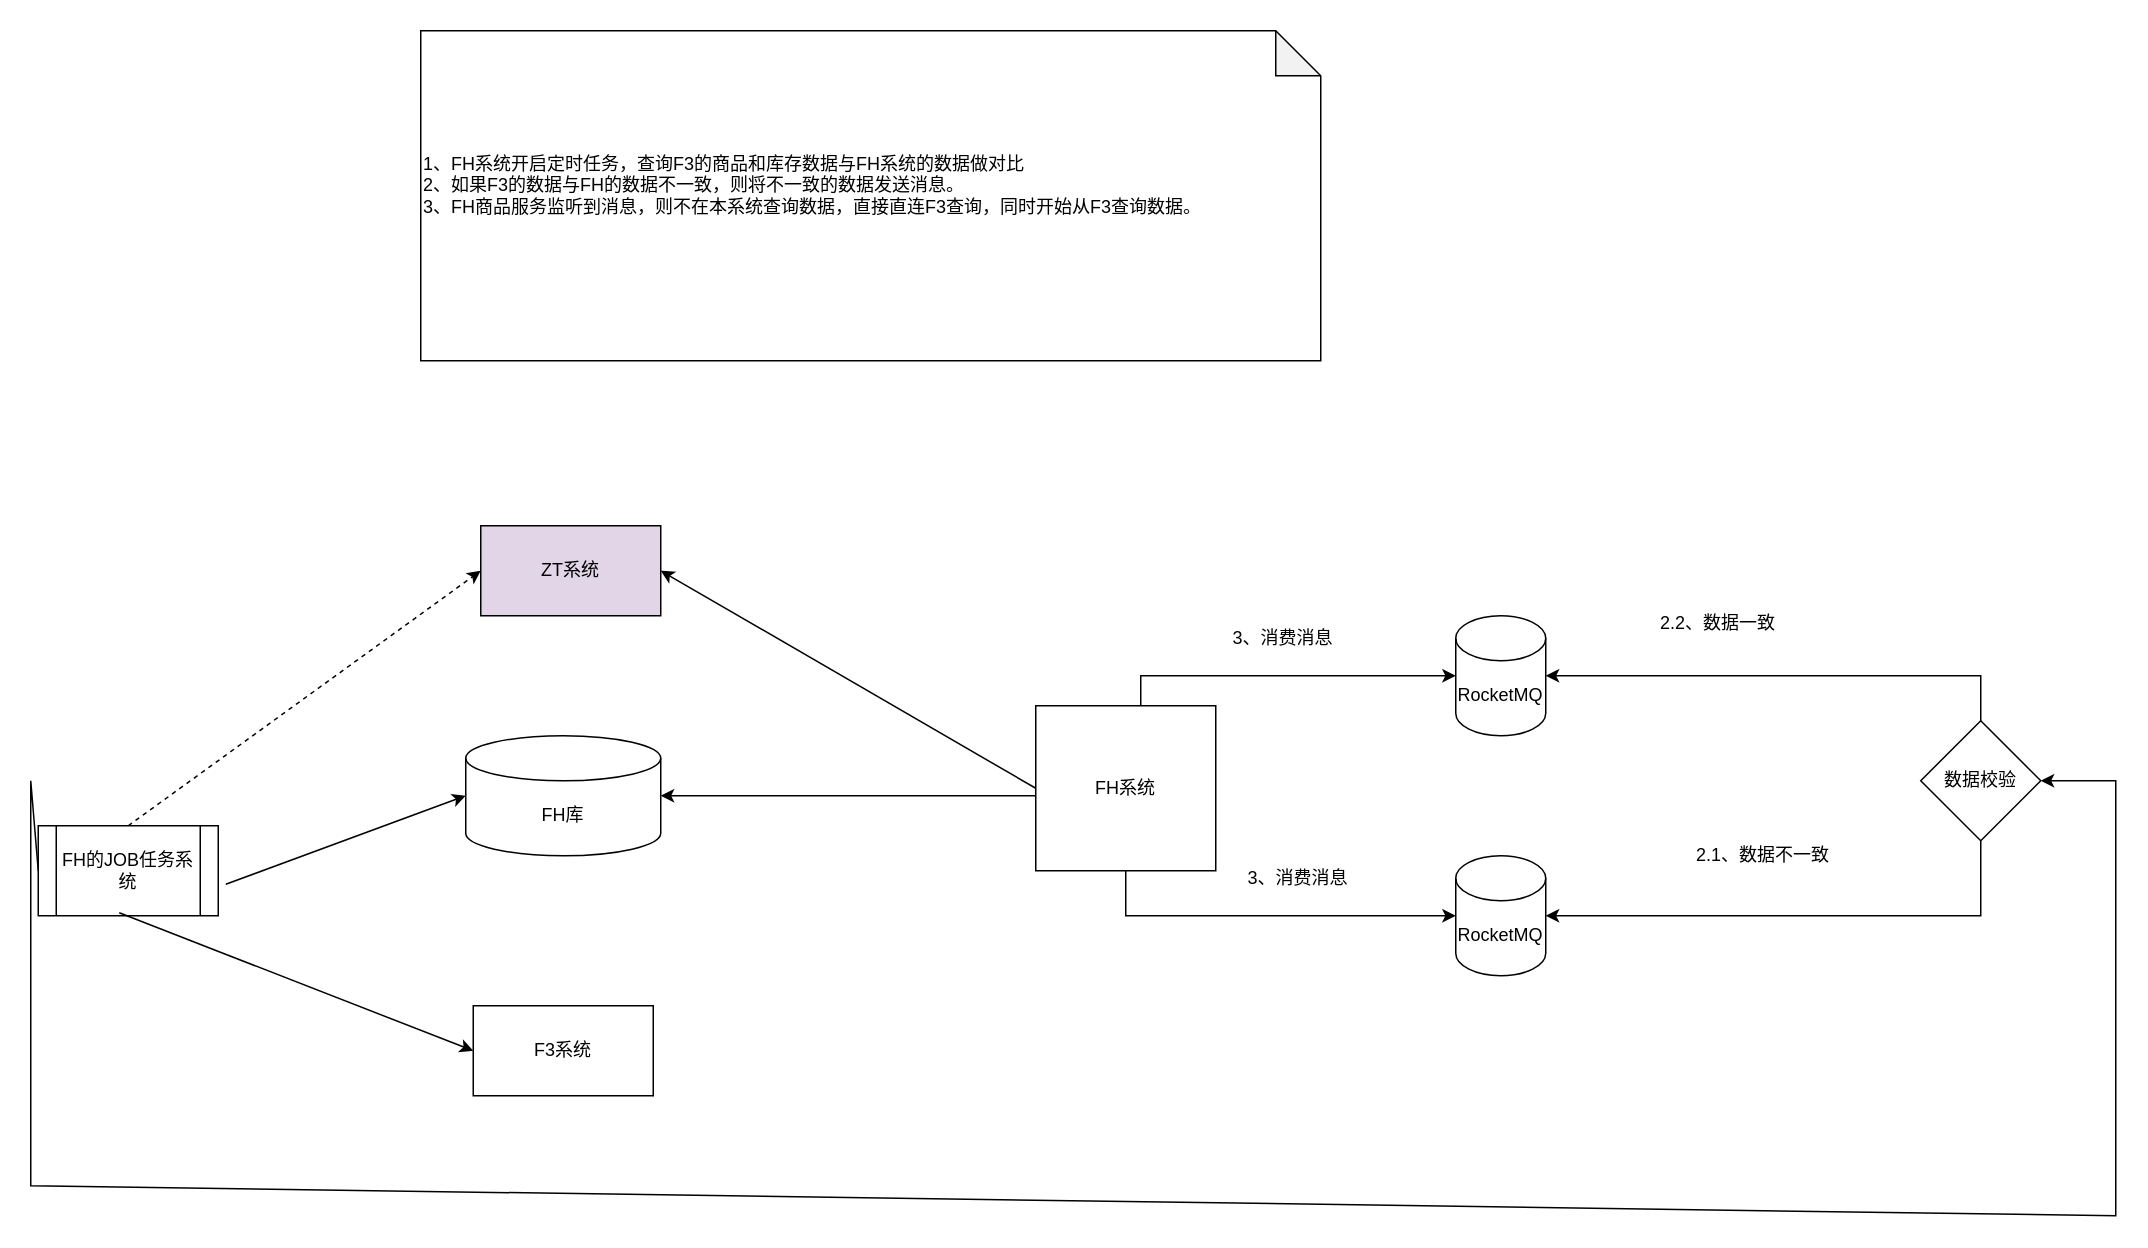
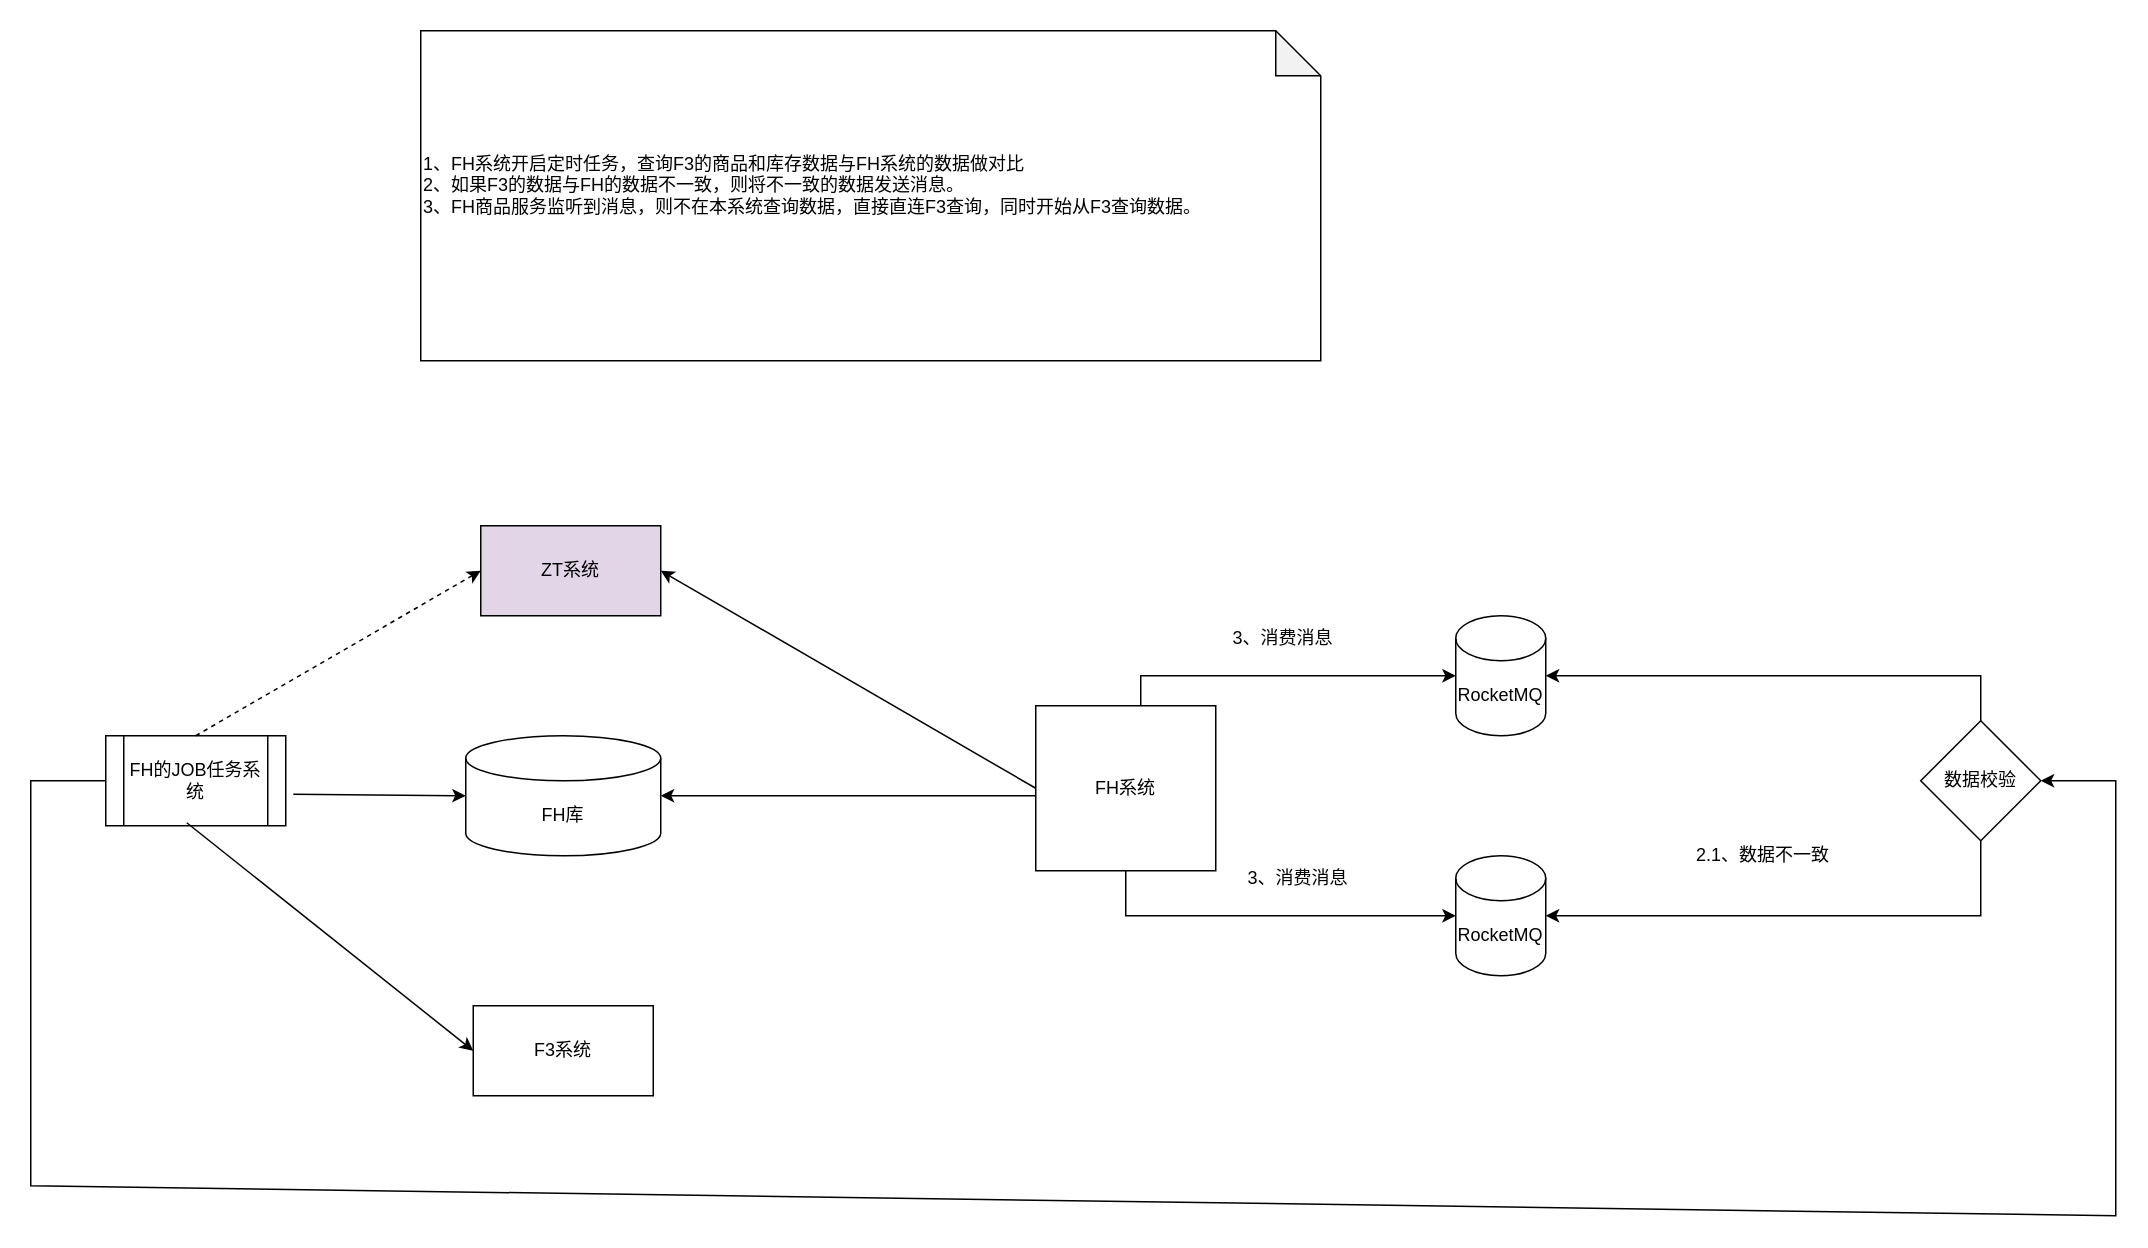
node "2.2、数据一致": removed
node "FH的JOB任务系统": moved (128, 871) -> (196, 781)
